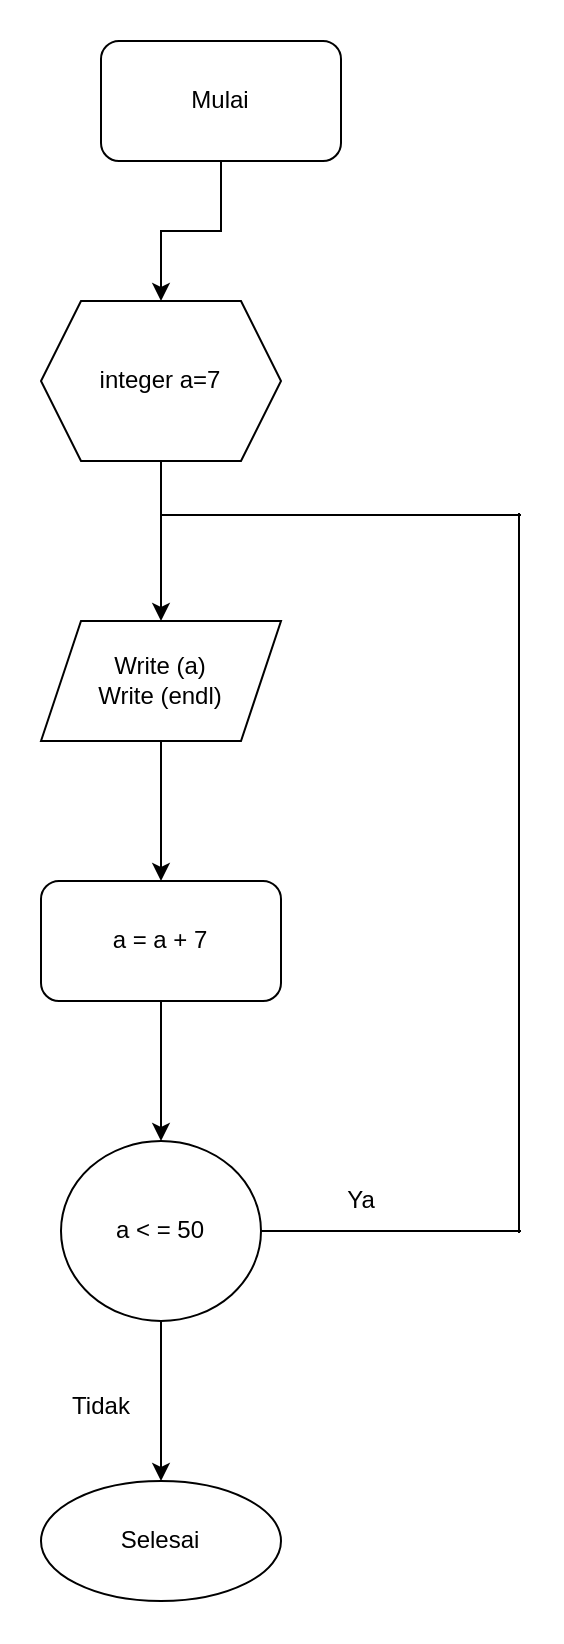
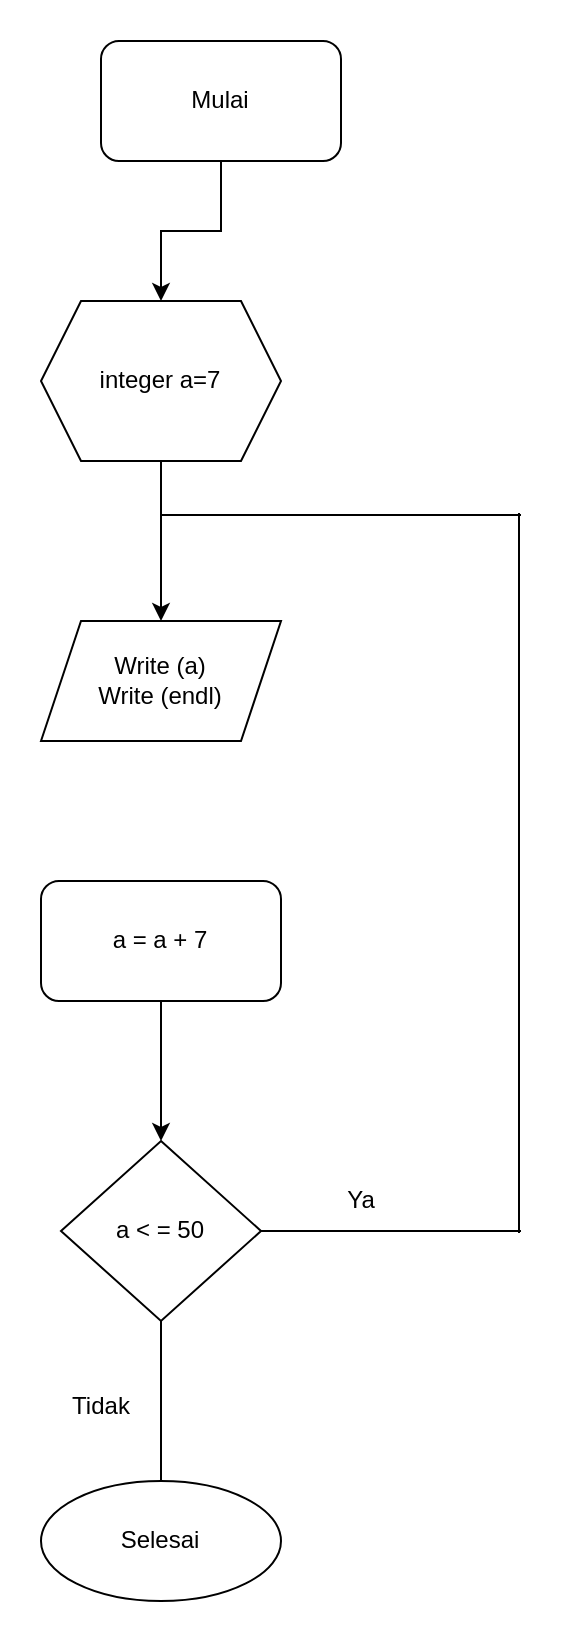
edge "Write (a) Write (endl)" -> "a = a + 7": removed
node "a < = 50": shape ellipse -> diamond
edge "a < = 50" -> "Selesai": arrowhead classic -> none
